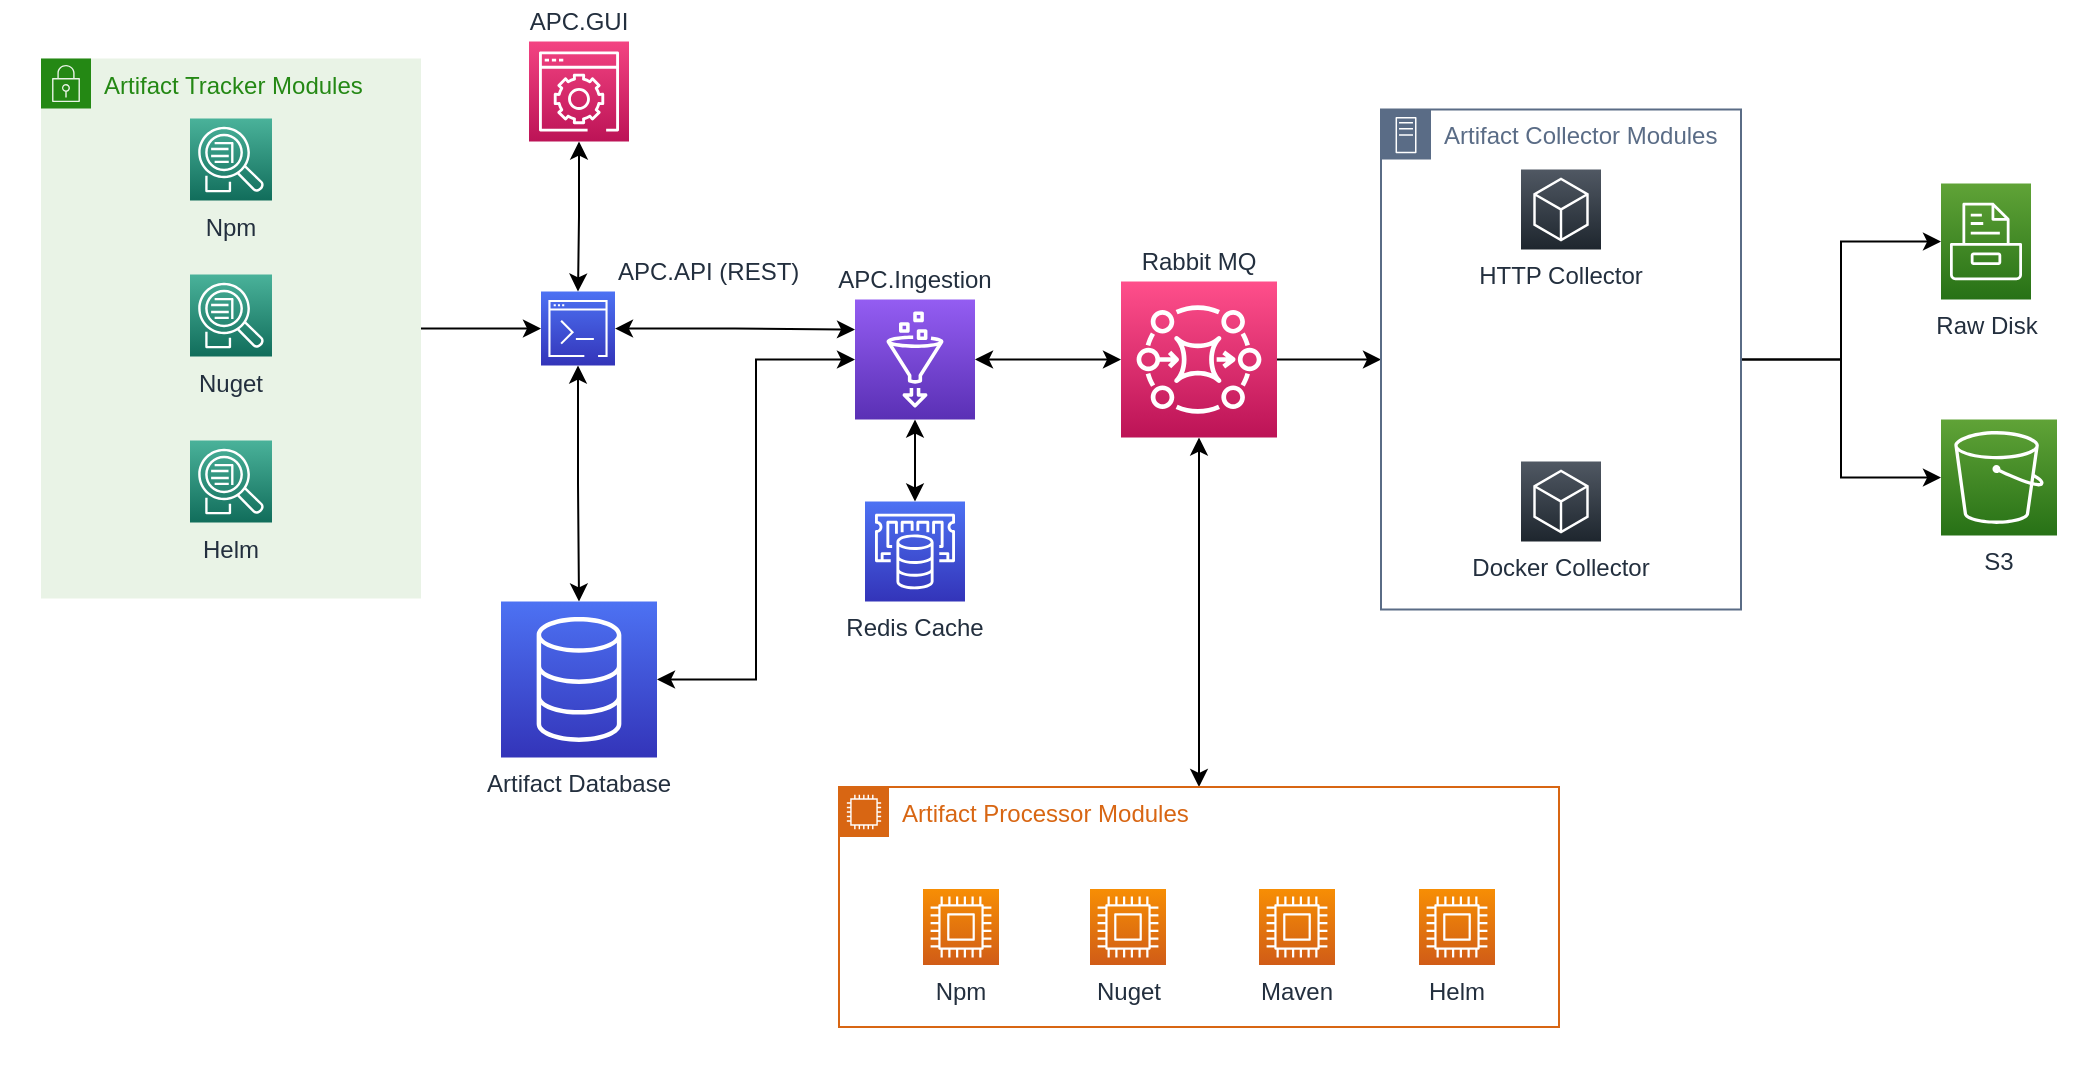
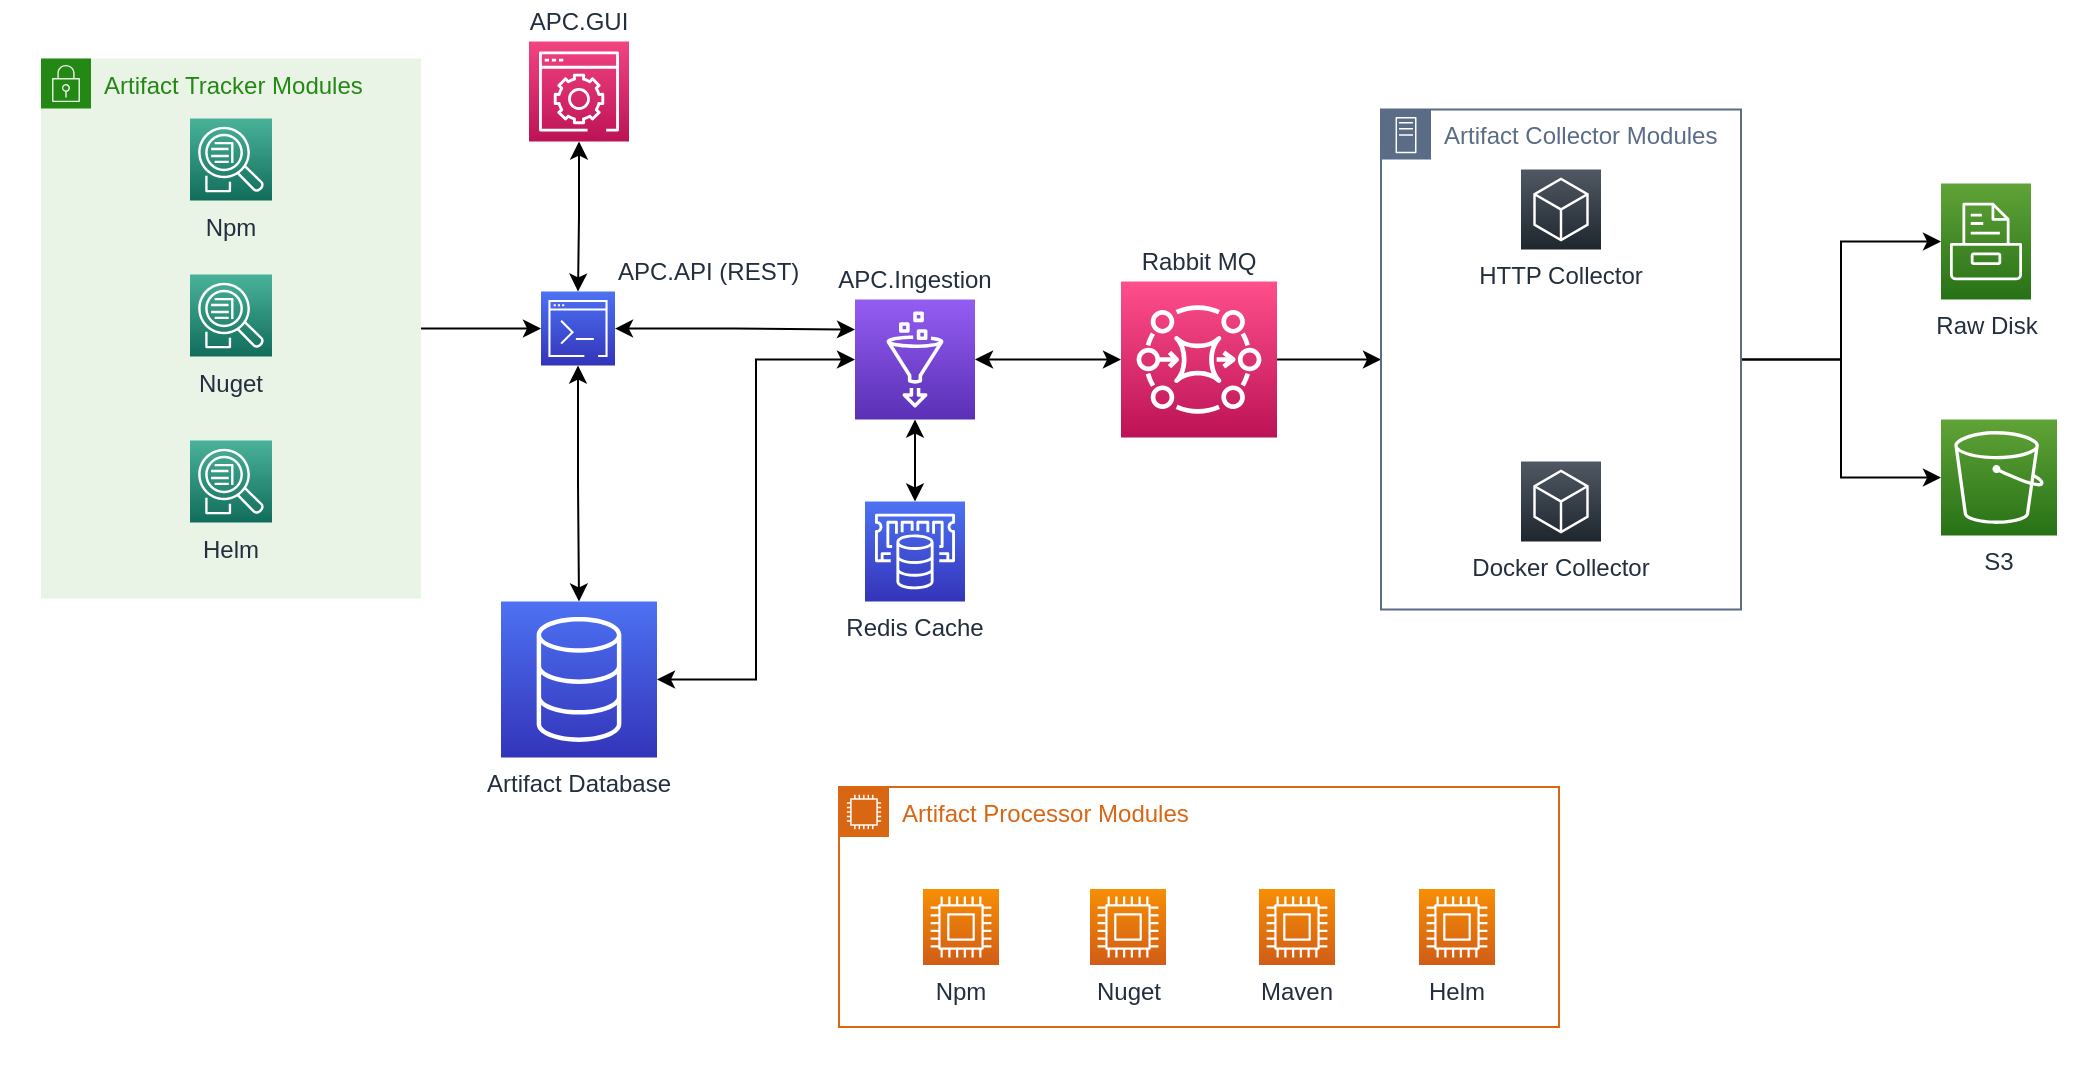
edge "Rabbit MQ" -- "Artifact Processor Modules": removed
